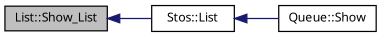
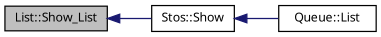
node "Stos::List": label "Stos::List" -> "Stos::Show"
node "Queue::Show": label "Queue::Show" -> "Queue::List"
